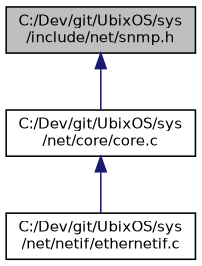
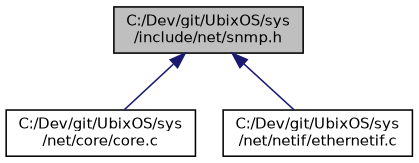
edge "C:/Dev/git/UbixOS/sys /net/netif/ethernetif.c" -> "C:/Dev/git/UbixOS/sys /net/core/core.c": now "C:/Dev/git/UbixOS/sys /net/netif/ethernetif.c" -> "C:/Dev/git/UbixOS/sys /include/net/snmp.h"
